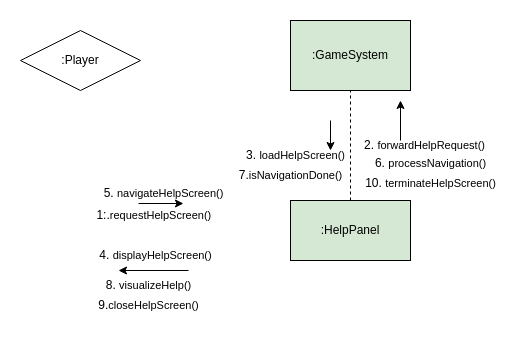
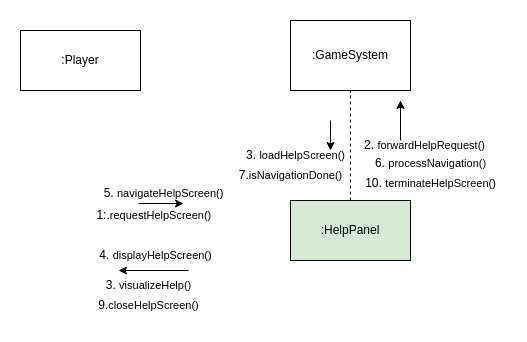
node ":GameSystem": fillcolor #d5e8d4 -> #ffffff
node ":Player": shape diamond -> rectangle
node "8. visualizeHelp()": label "8. visualizeHelp()" -> "3. visualizeHelp()"
